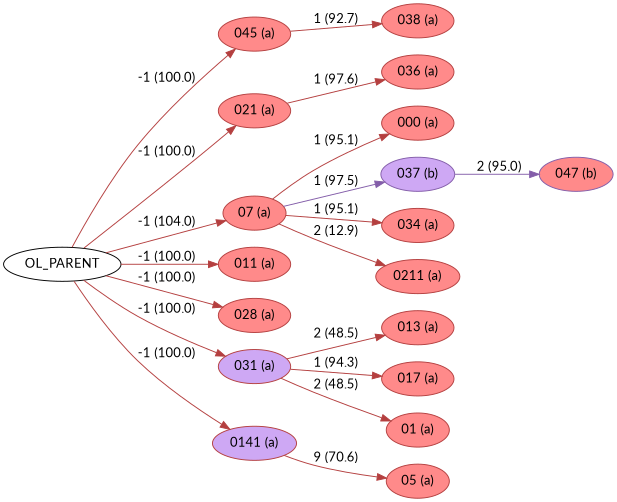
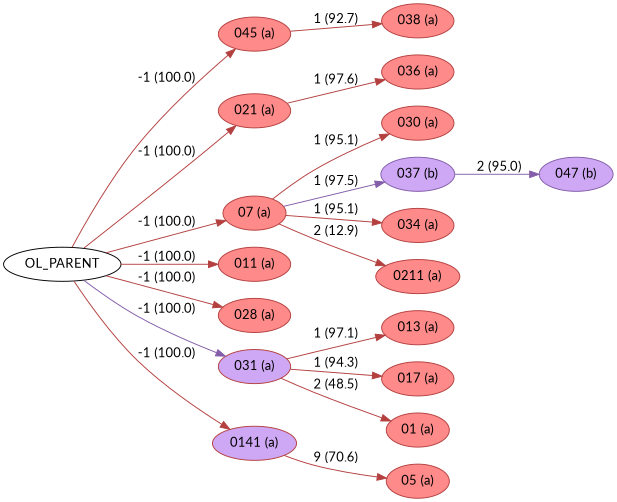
node "000 (a)": label "000 (a)" -> "030 (a)"
node "047 (b)": fillcolor #ff8a8a -> #cea8f4
edge "OL_PARENT" -> "07 (a)": label "-1 (104.0)" -> "-1 (100.0)"
edge "OL_PARENT" -> "031 (a)": color #b43f3f -> #835da9
edge "031 (a)" -> "013 (a)": label "2 (48.5)" -> "1 (97.1)"
